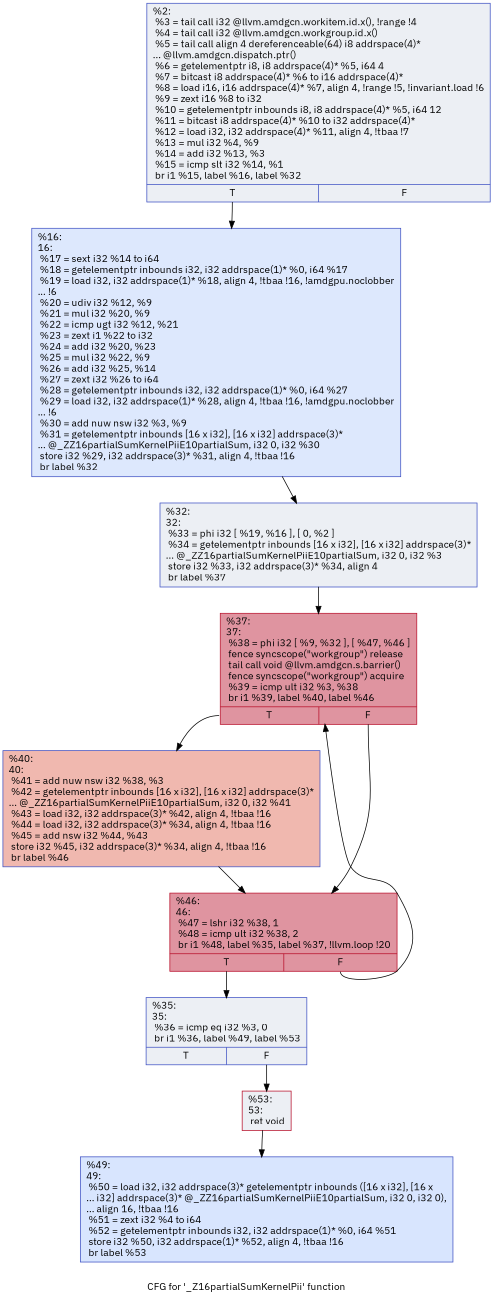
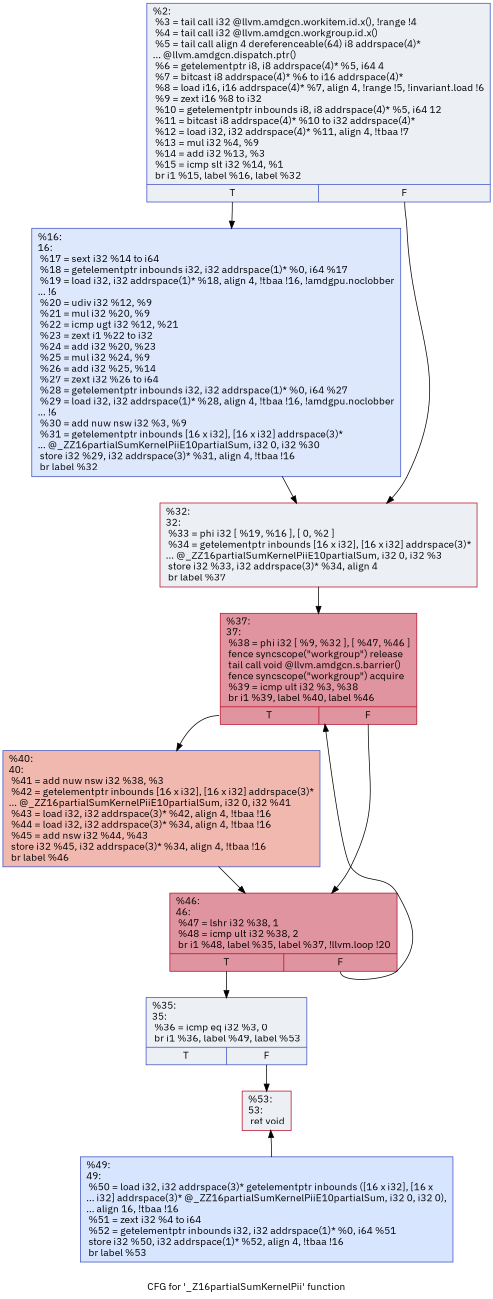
edge "%2:" -> "%32:": added
node "%16:": text "%25 = mul i32 %22, %9" -> "%25 = mul i32 %24, %9"
node "%32:": color #3d50c3ff -> #b70d28ff
edge "%53:" -> "%49:": reversed
